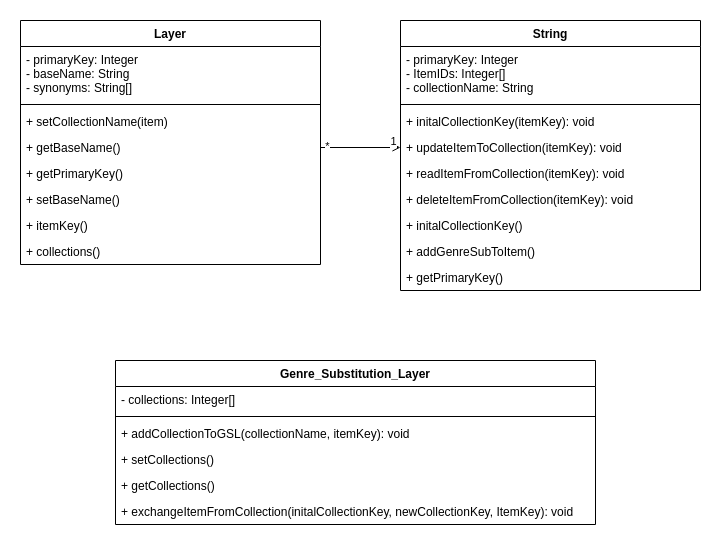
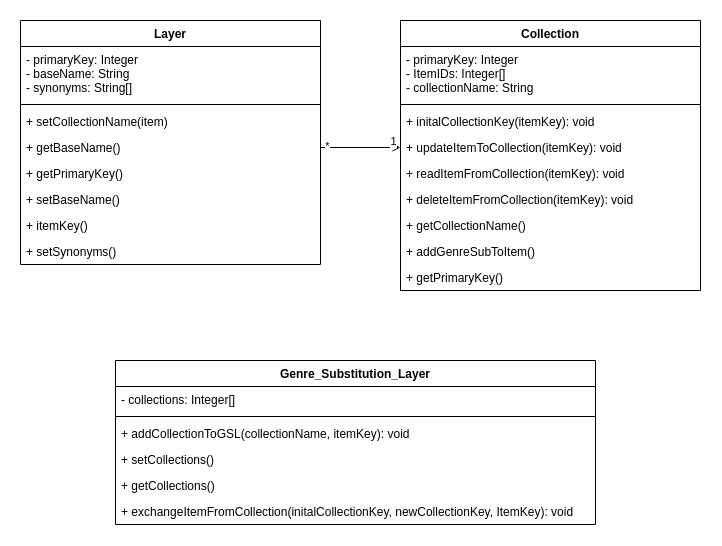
node "String": label "String" -> "Collection"
node "+ initalCollectionKey()": label "+ initalCollectionKey()" -> "+ getCollectionName()"
node "+ collections()": label "+ collections()" -> "+ setSynonyms()"
